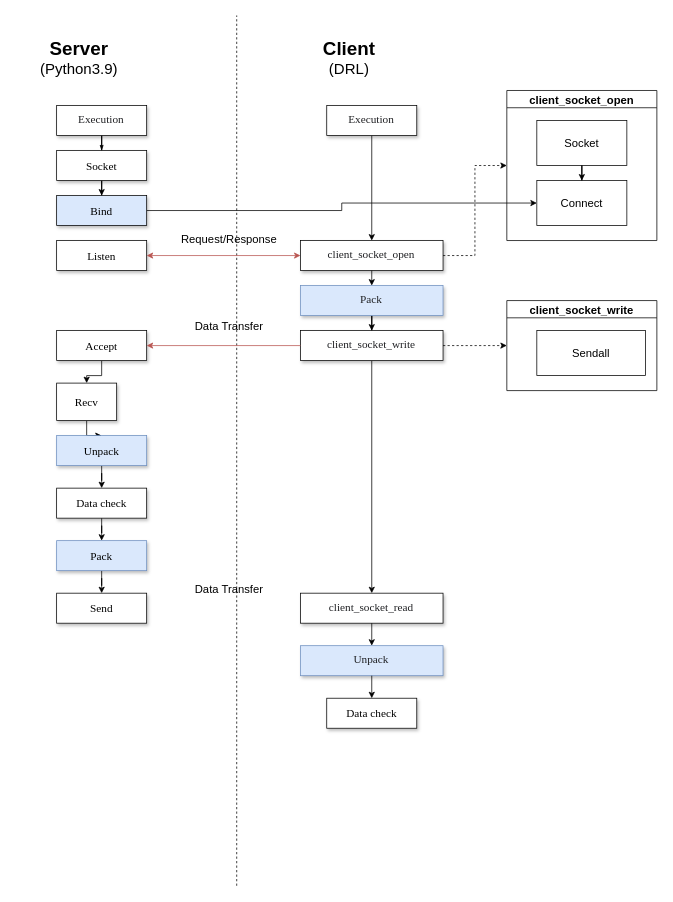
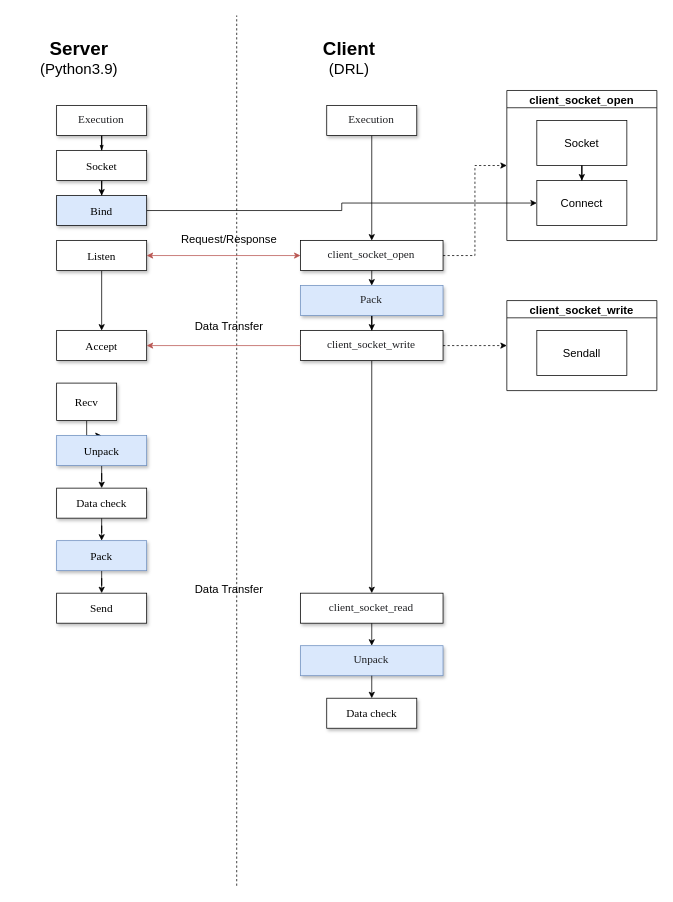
edge "Listen" -> "Accept": added
node "Sendall": size 109x45 -> 90x45
edge "Accept" -> "Recv": removed
